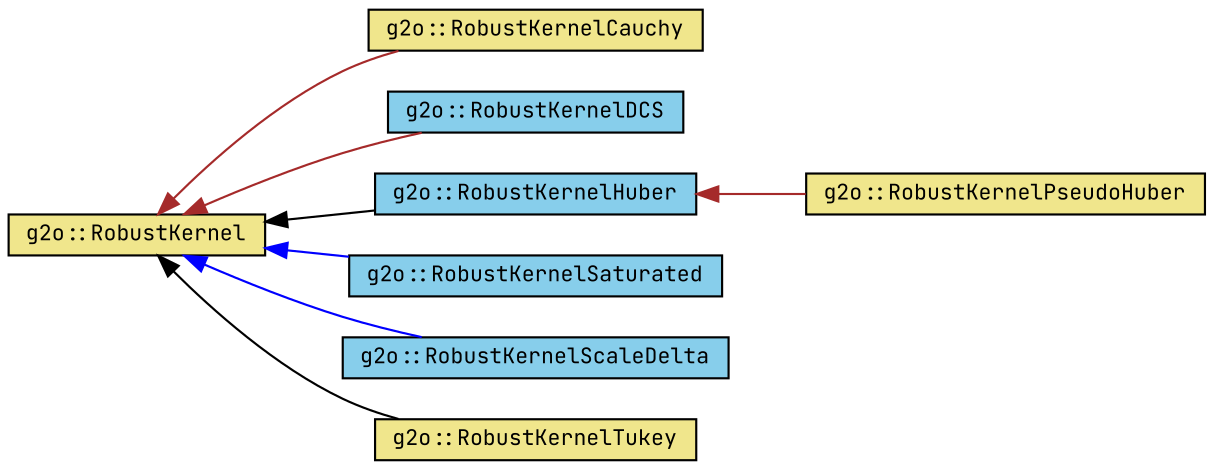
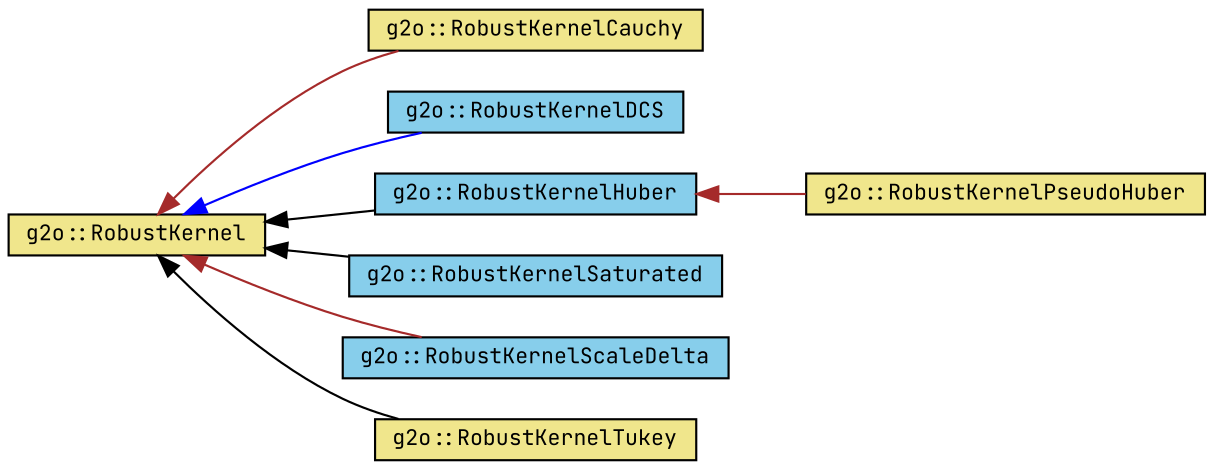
edge "g2o::RobustKernelDCS" -> "g2o::RobustKernel": color brown -> blue
edge "g2o::RobustKernelSaturated" -> "g2o::RobustKernel": color blue -> black
edge "g2o::RobustKernelScaleDelta" -> "g2o::RobustKernel": color blue -> brown
